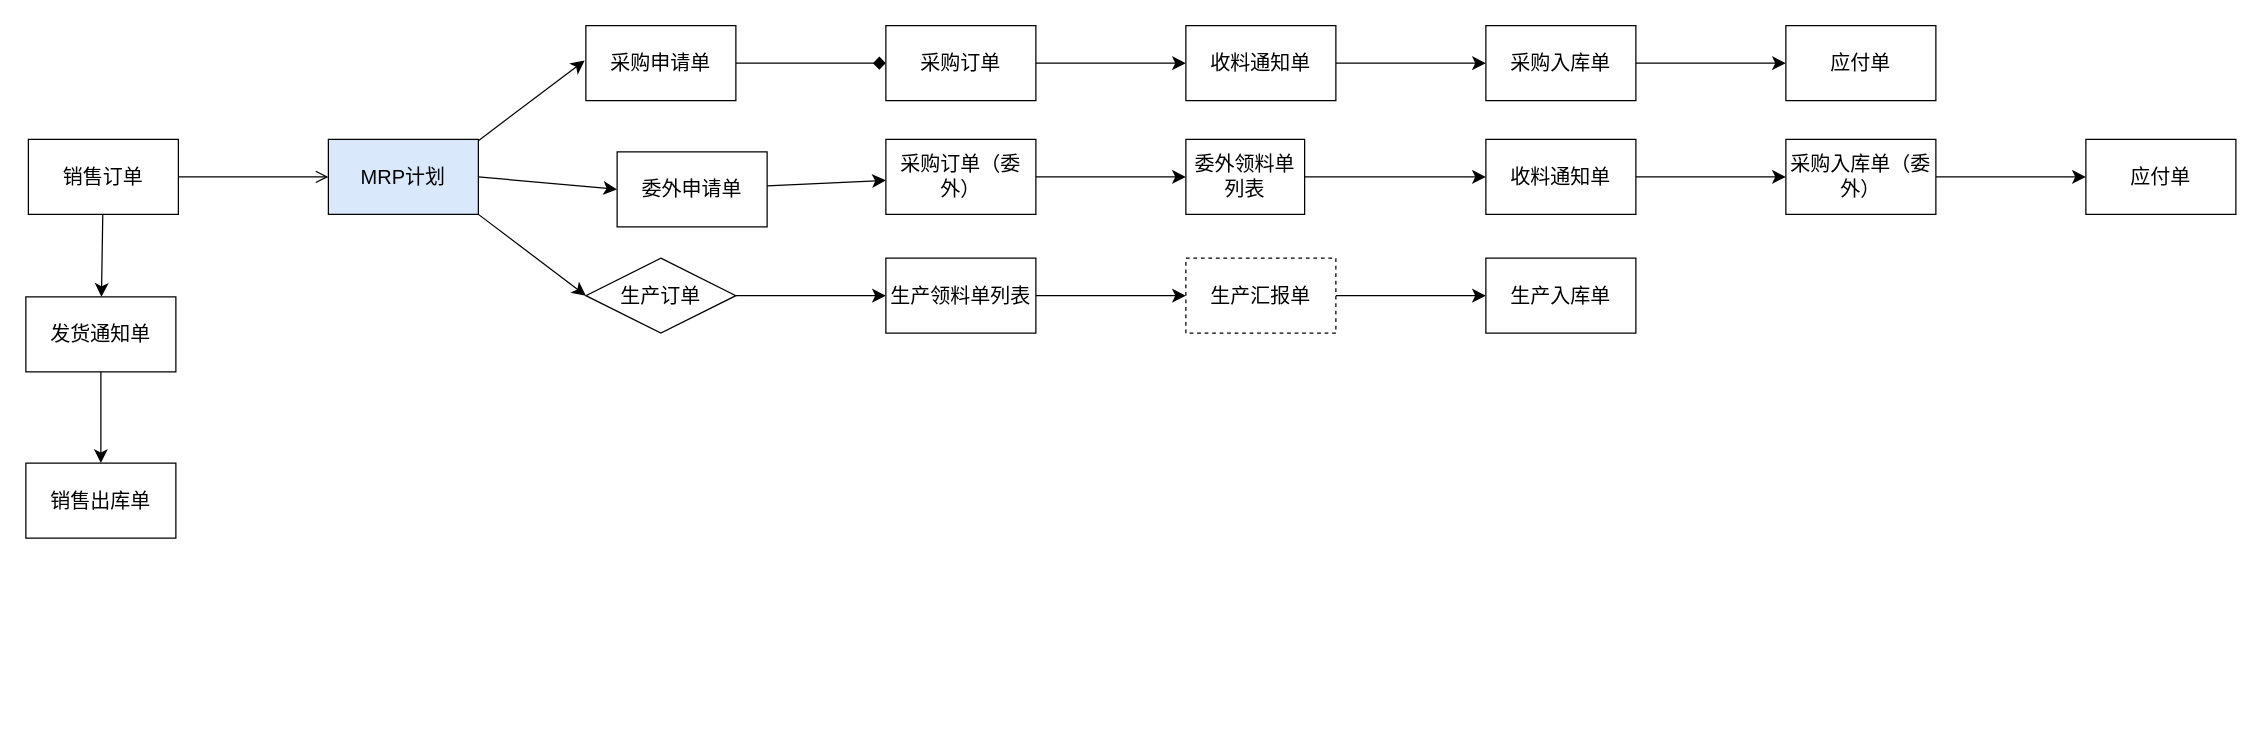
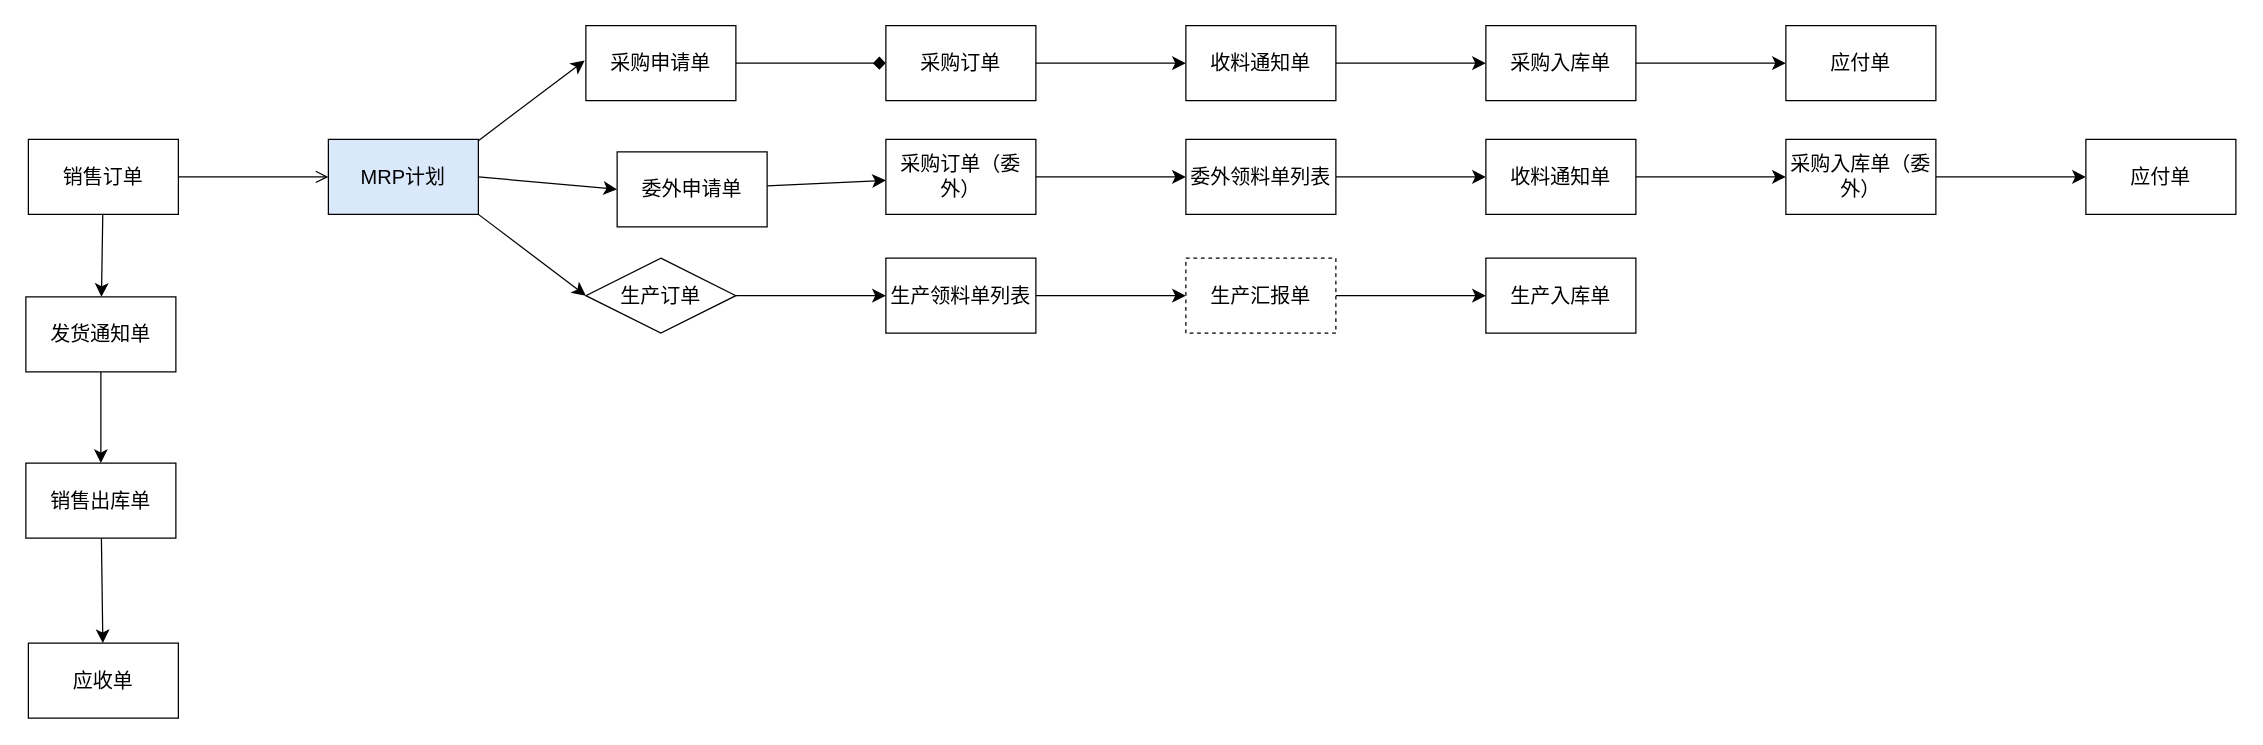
node "委外领料单列表": size 119x75 -> 150x75
edge "销售出库单" -> "应收单": added
node "应收单": added
